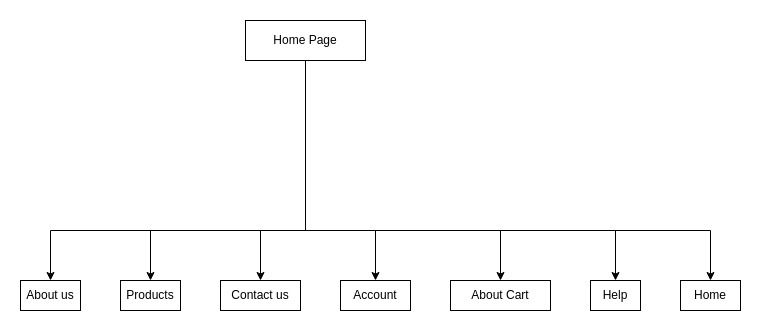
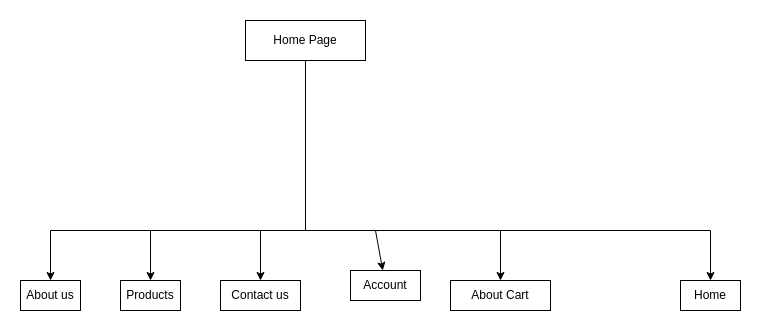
edge "Home Page" -> "Help": removed
node "Account": moved (376, 296) -> (386, 286)
node "Help": removed
